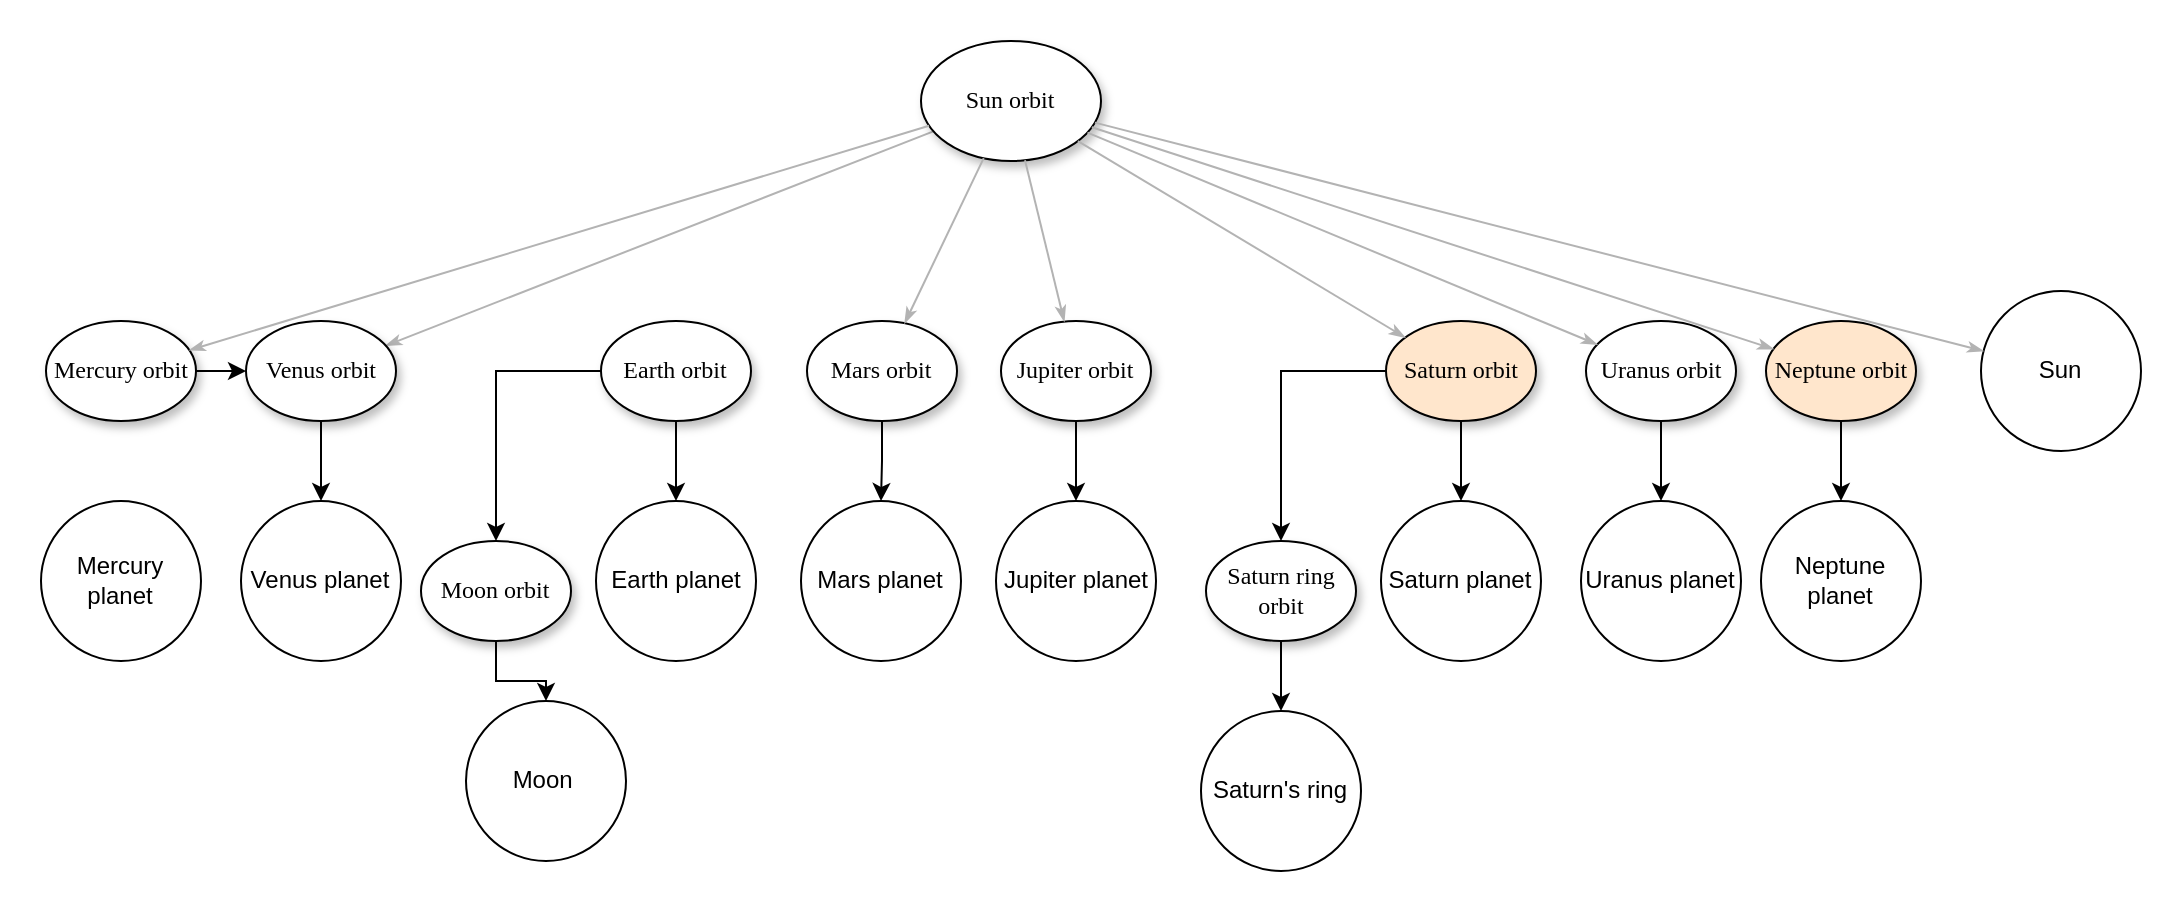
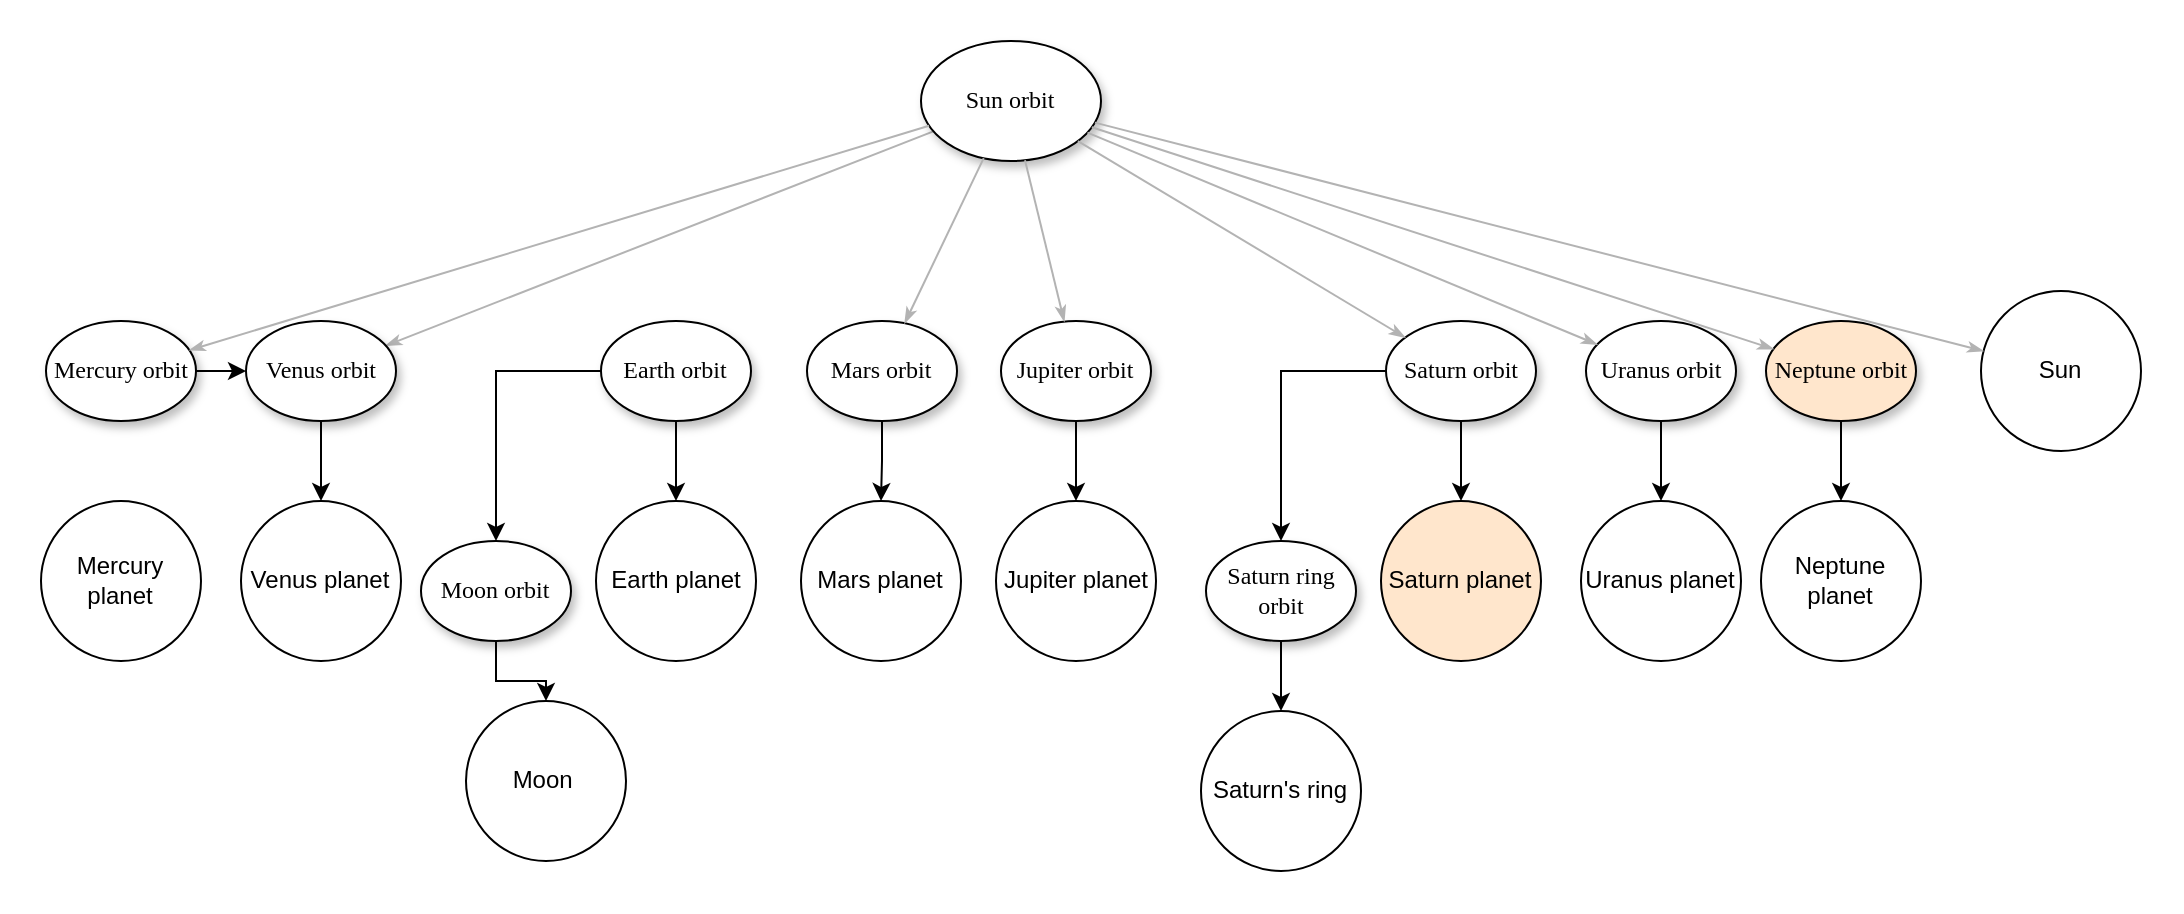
node "Saturn orbit": fillcolor #ffe6cc -> #ffffff
node "Saturn planet": fillcolor #ffffff -> #ffe6cc
